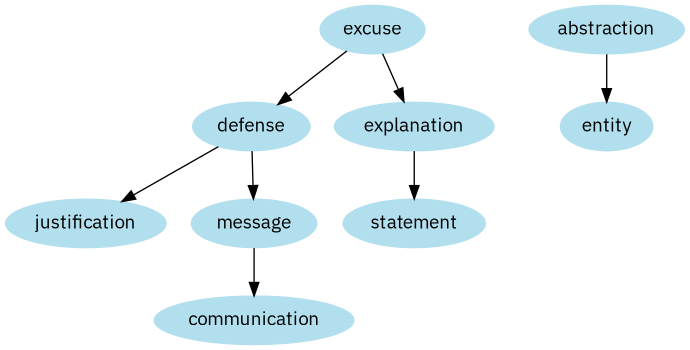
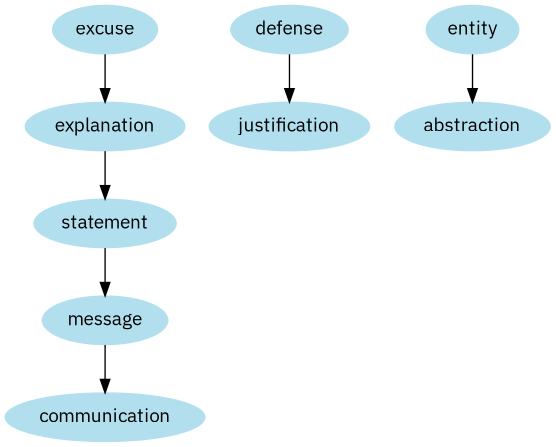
edge "abstraction" -> "entity": reversed
edge "excuse" -> "defense": removed
edge "defense" -> "message": now "statement" -> "message"
